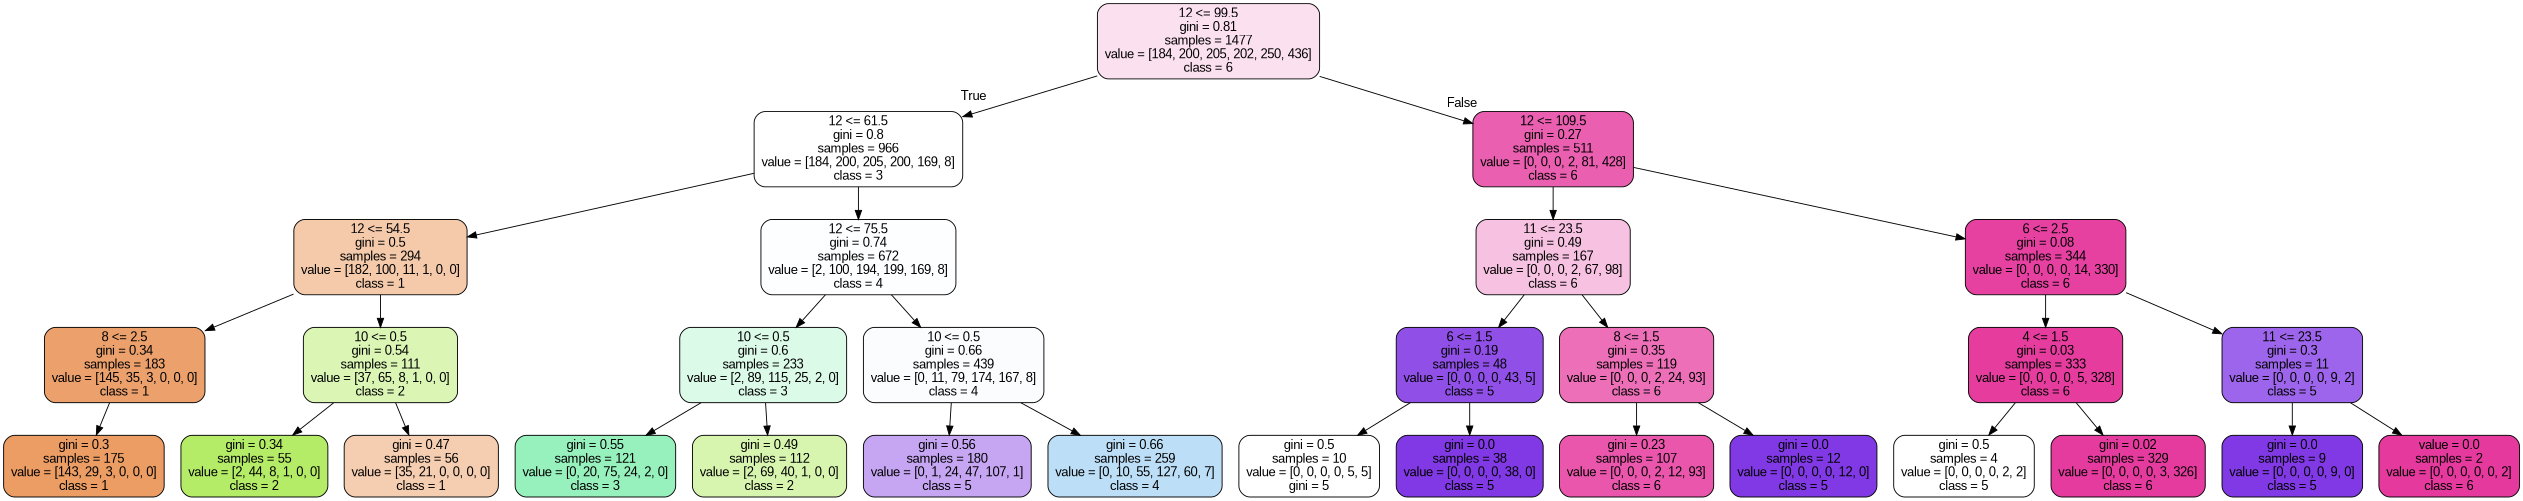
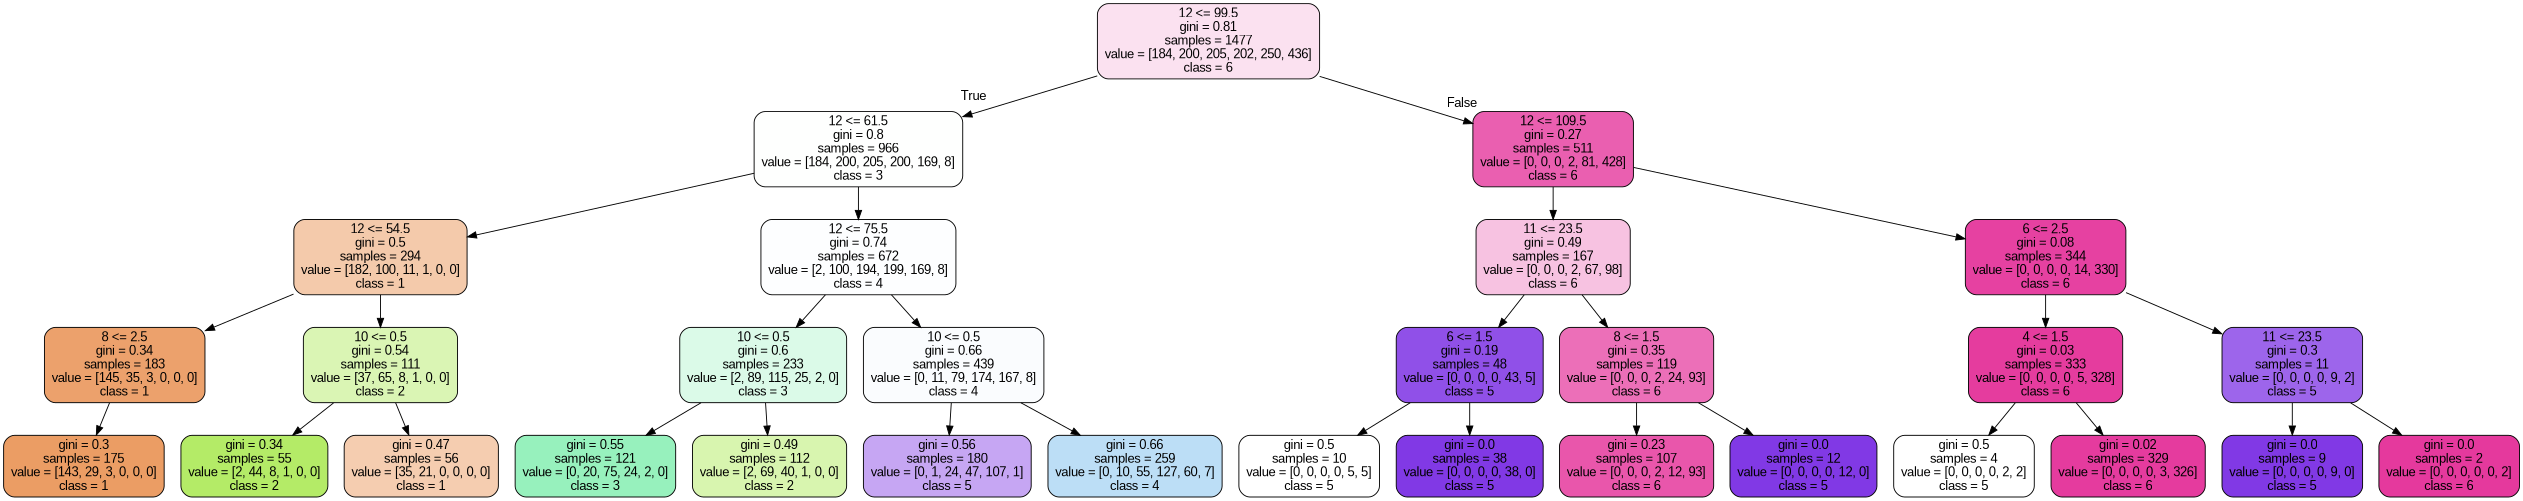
node "gini = 0.5 samples = 10 value = [0, 0, 0, 0, 5, 5] gini = 5": label "gini = 0.5 samples = 10 value = [0, 0, 0, 0, 5, 5] gini = 5" -> "gini = 0.5 samples = 10 value = [0, 0, 0, 0, 5, 5] class = 5"
node "value = 0.0 samples = 2 value = [0, 0, 0, 0, 0, 2] class = 6": label "value = 0.0 samples = 2 value = [0, 0, 0, 0, 0, 2] class = 6" -> "gini = 0.0 samples = 2 value = [0, 0, 0, 0, 0, 2] class = 6"
